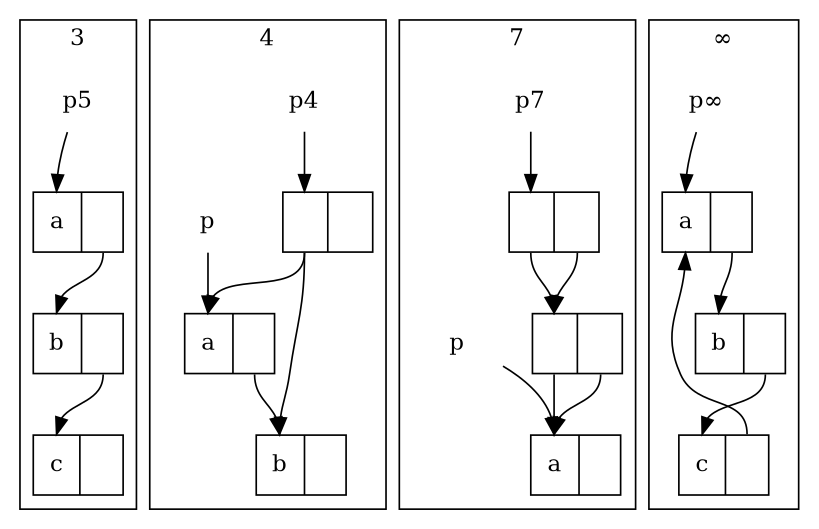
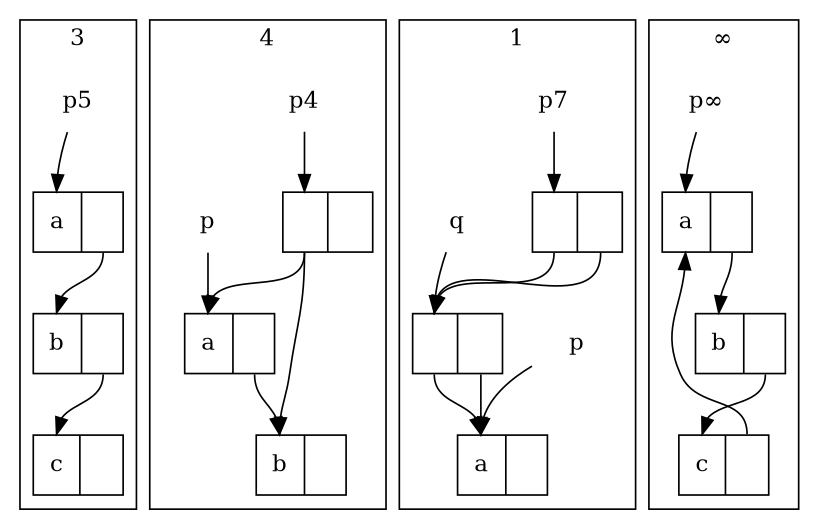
cluster "7": label "7" -> "1"
node "q": added
